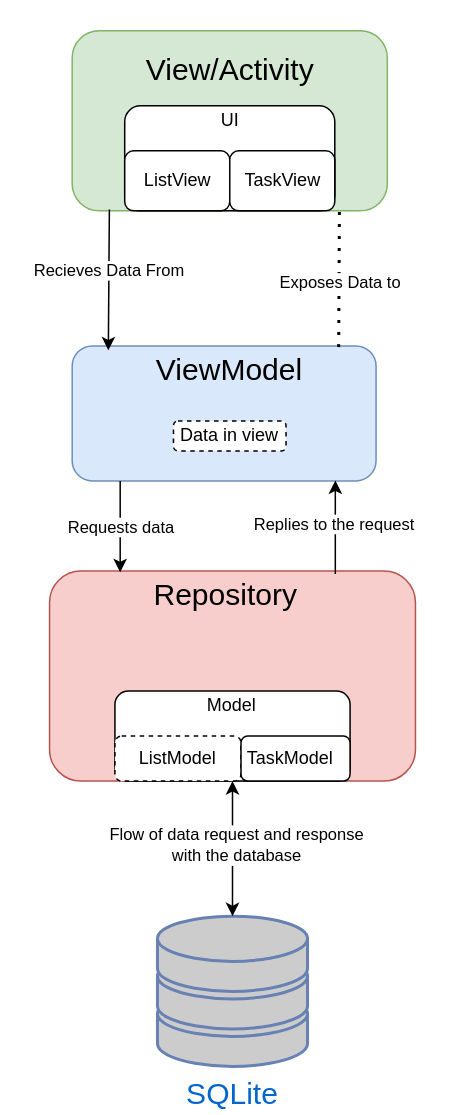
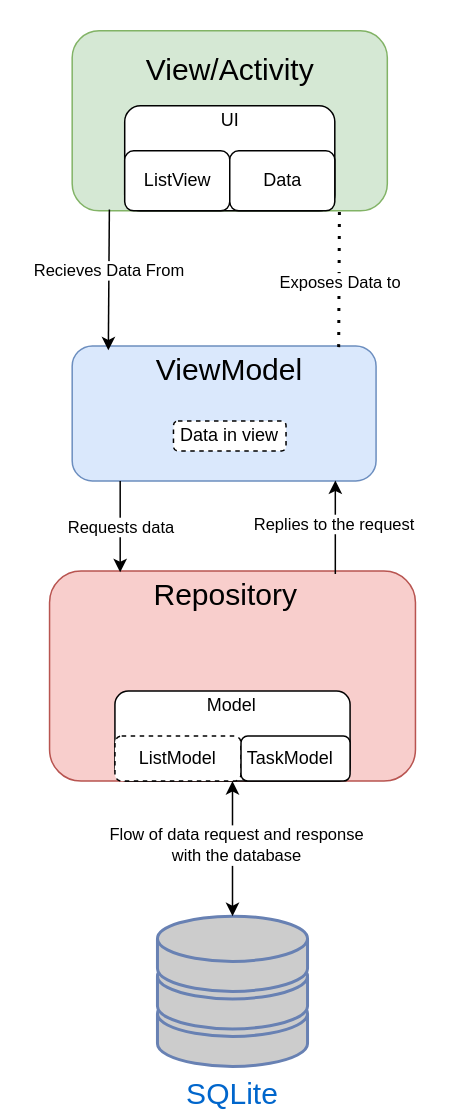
node "TaskView": label "TaskView" -> "Data"
